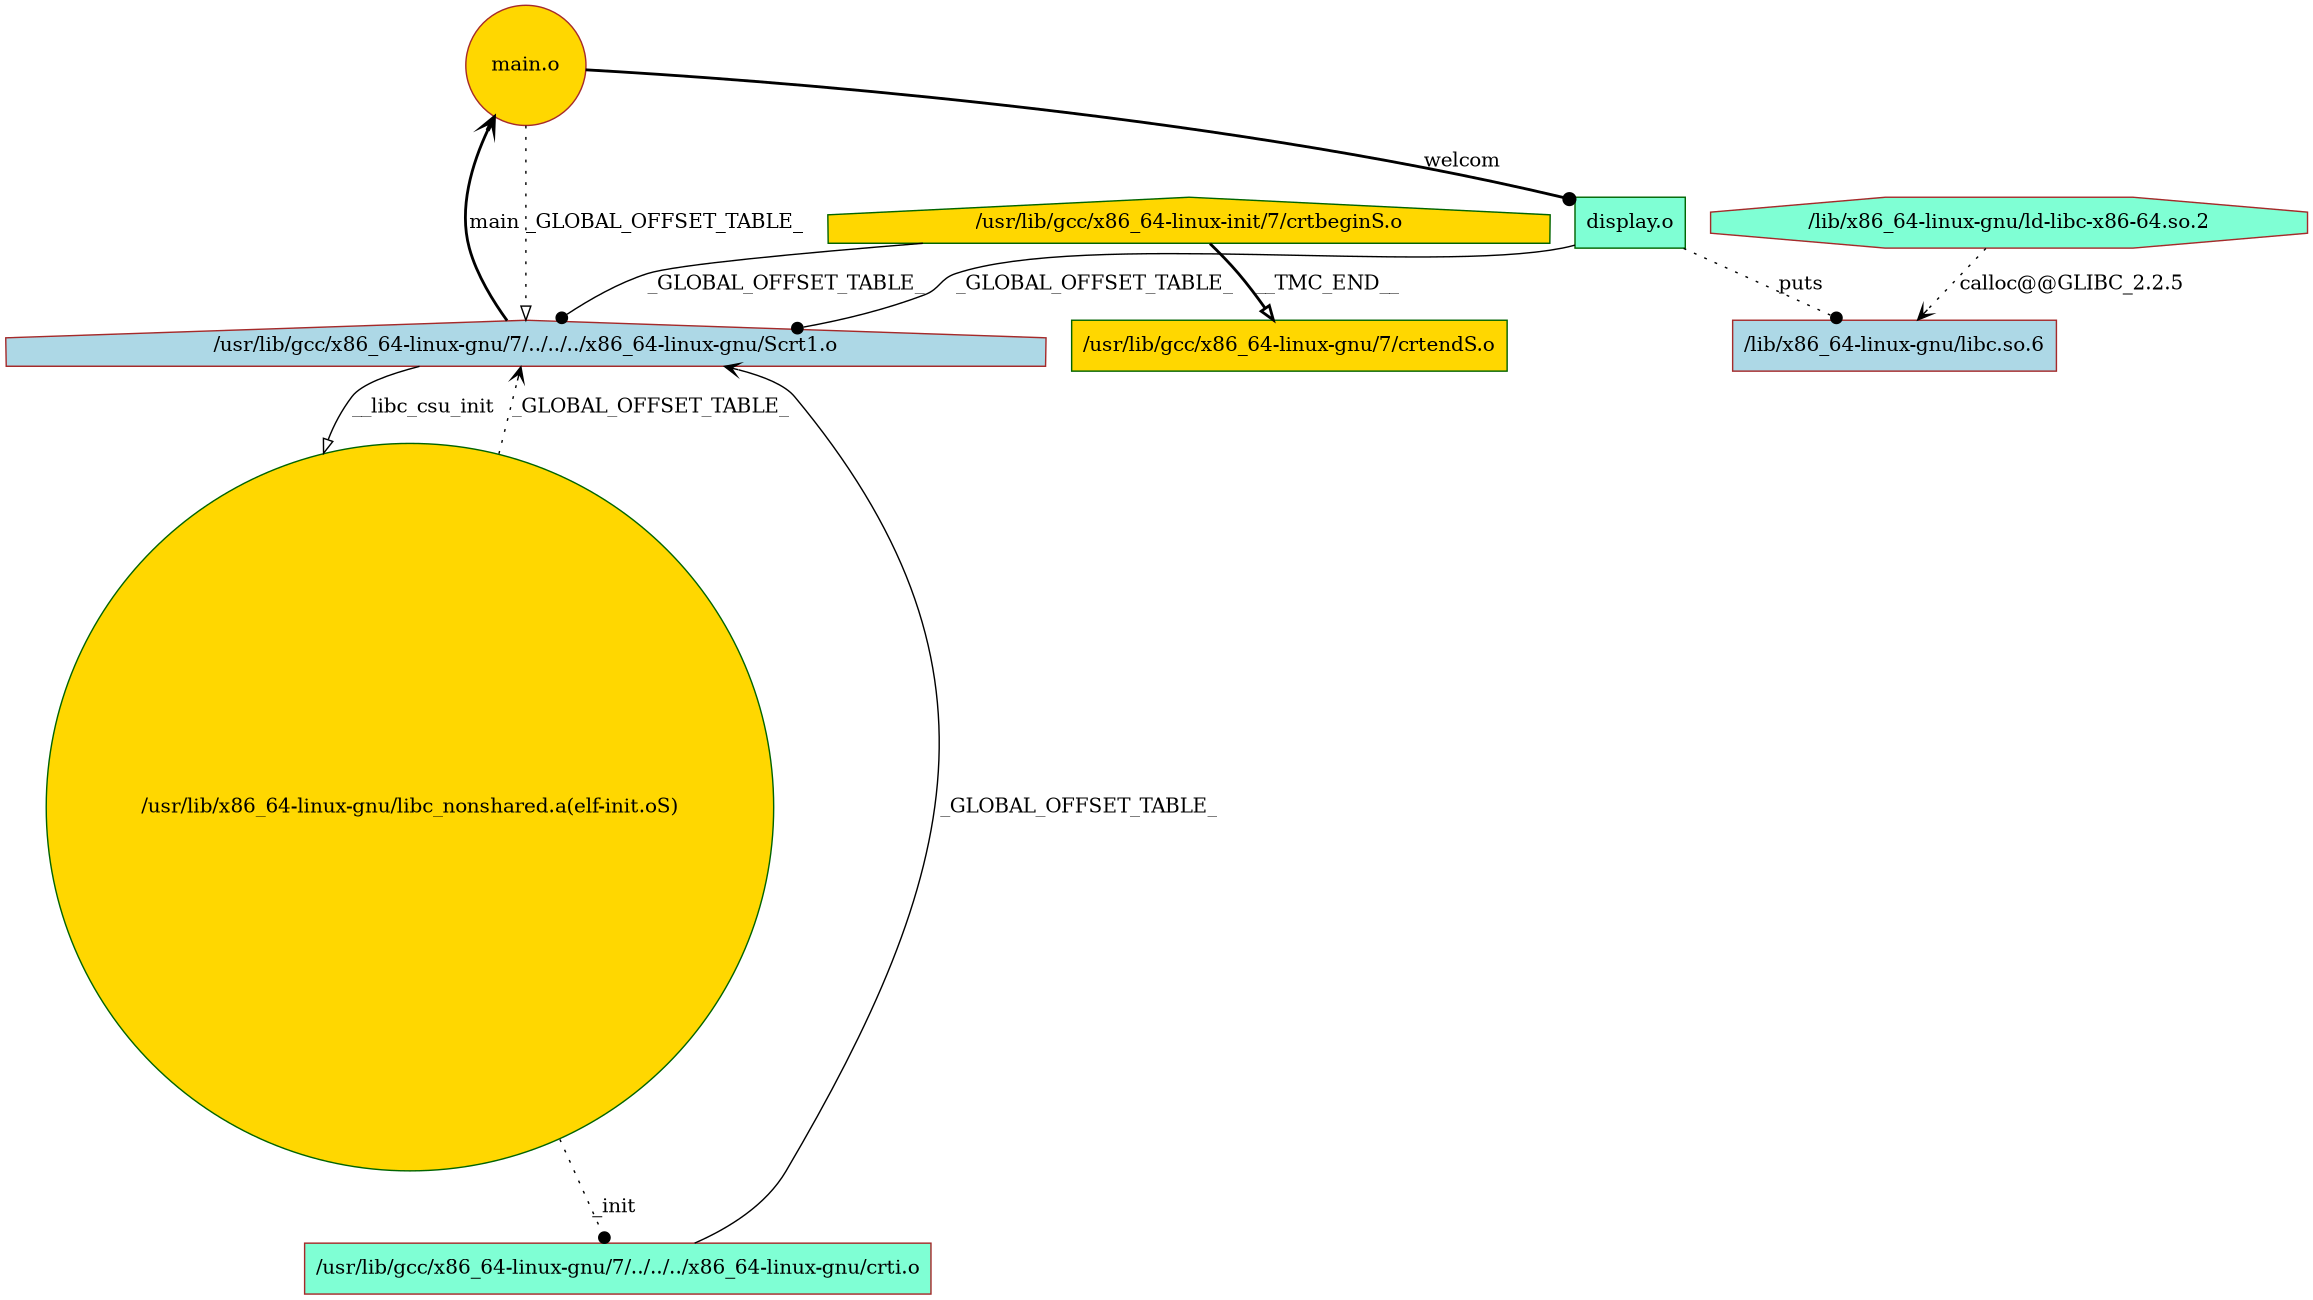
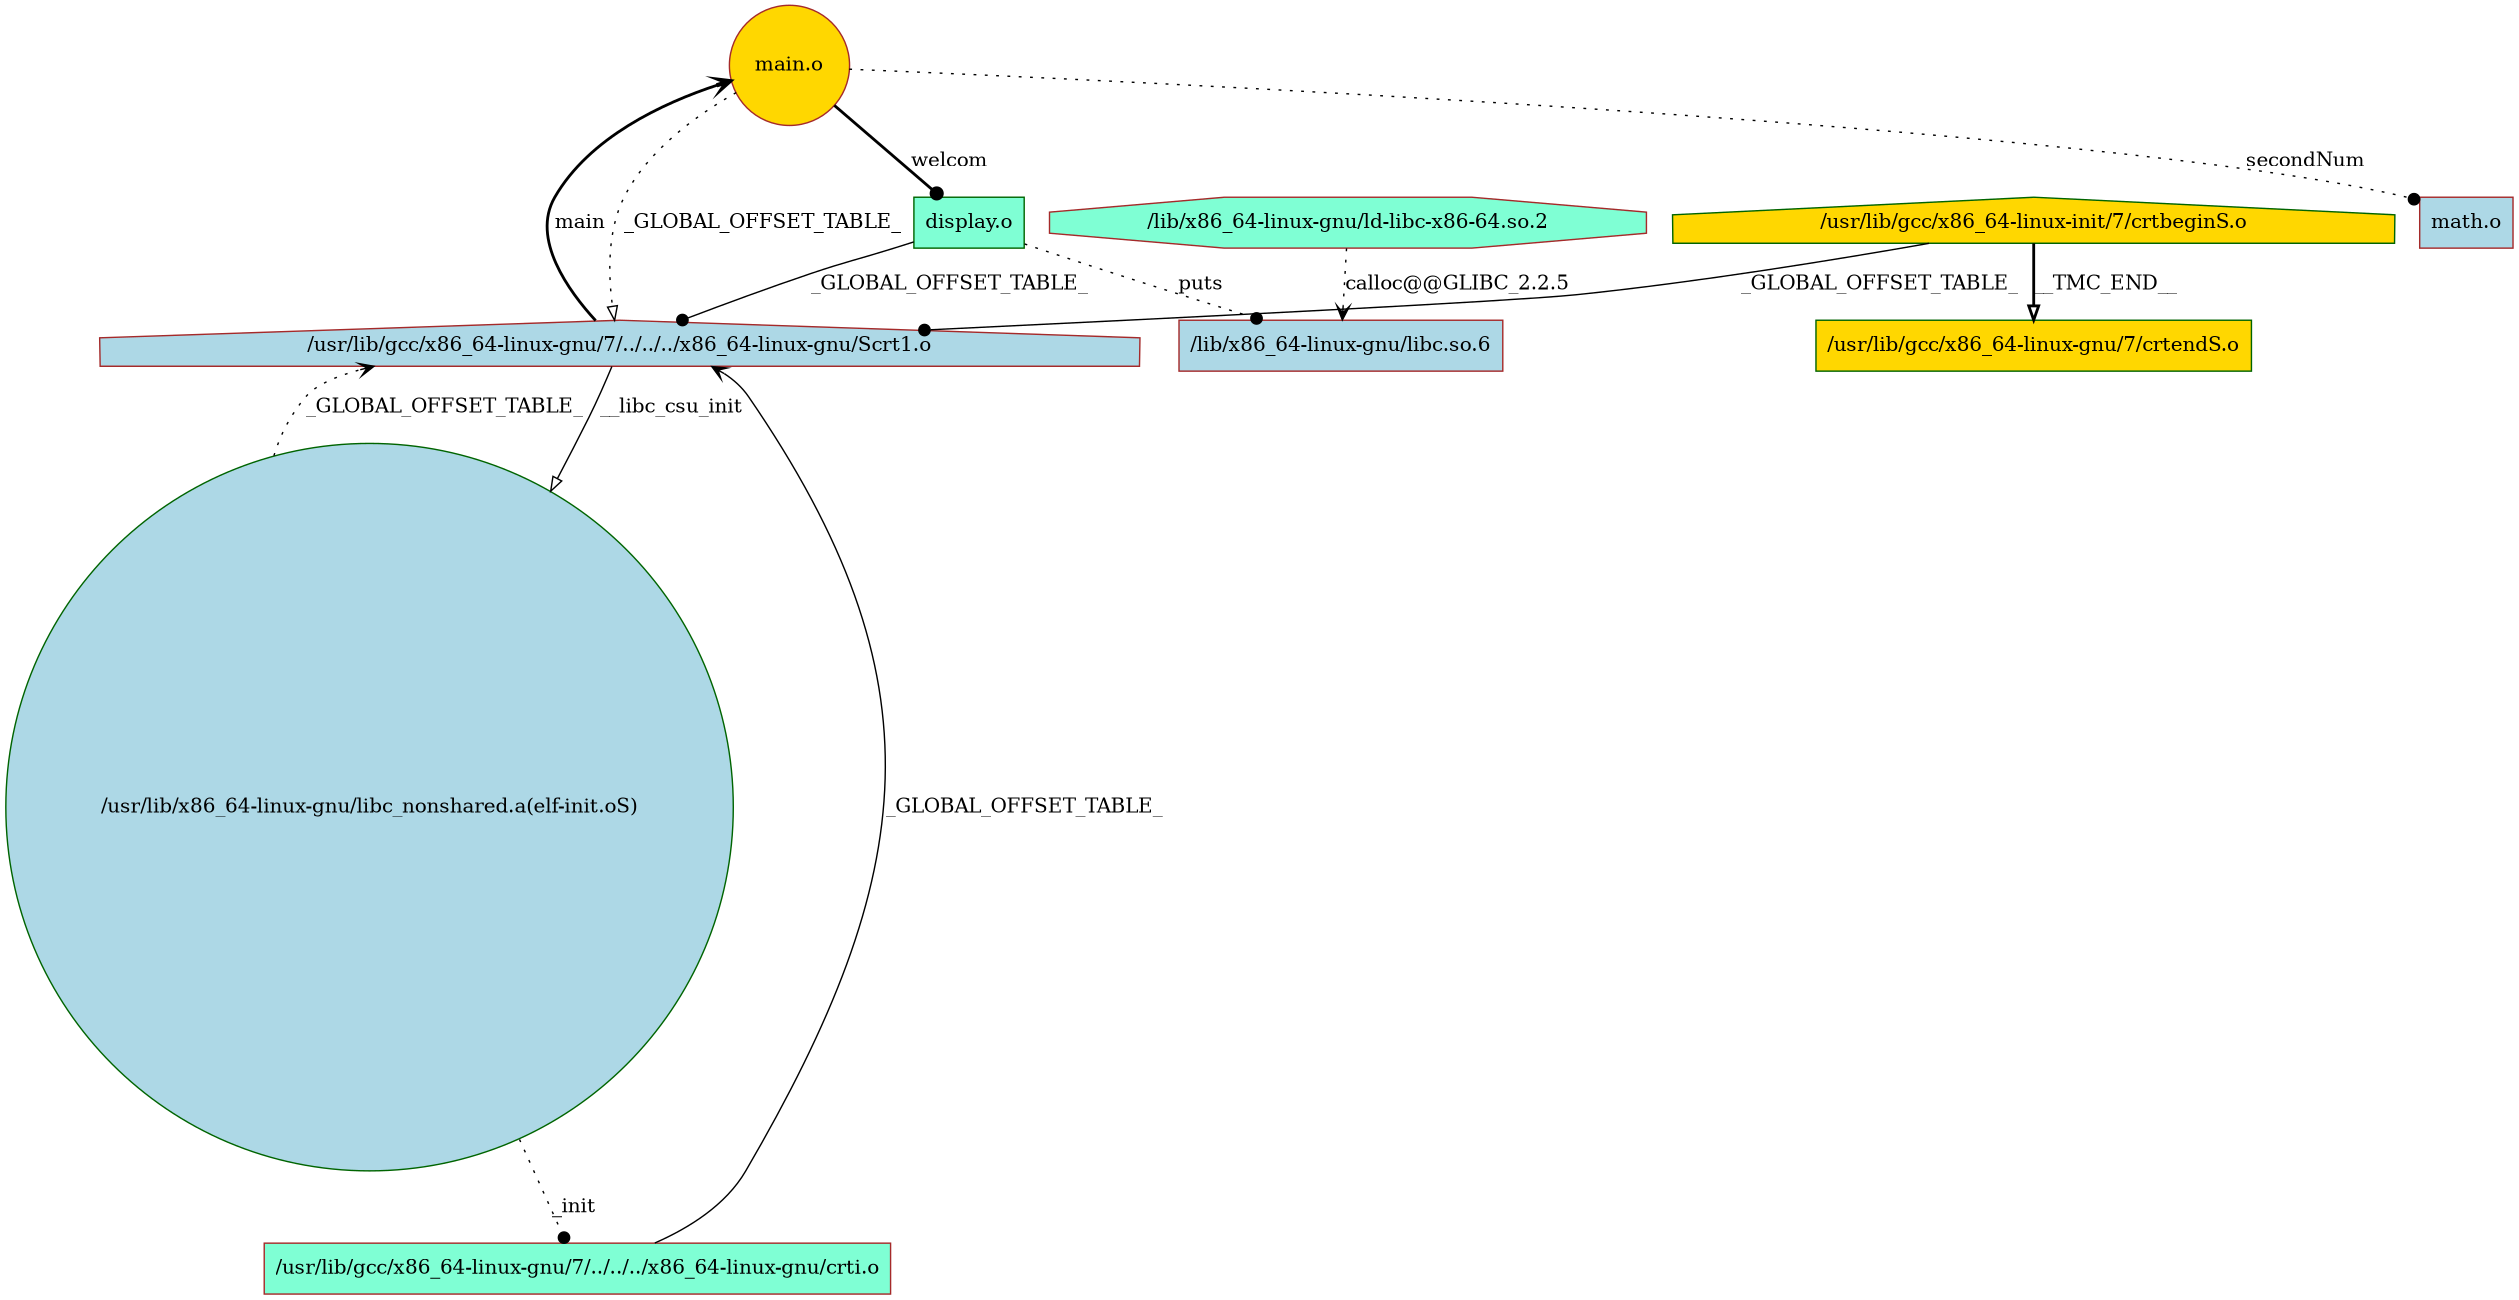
node "math.o": added
node "/usr/lib/x86_64-linux-gnu/libc_nonshared.a(elf-init.oS)": fillcolor gold -> lightblue
